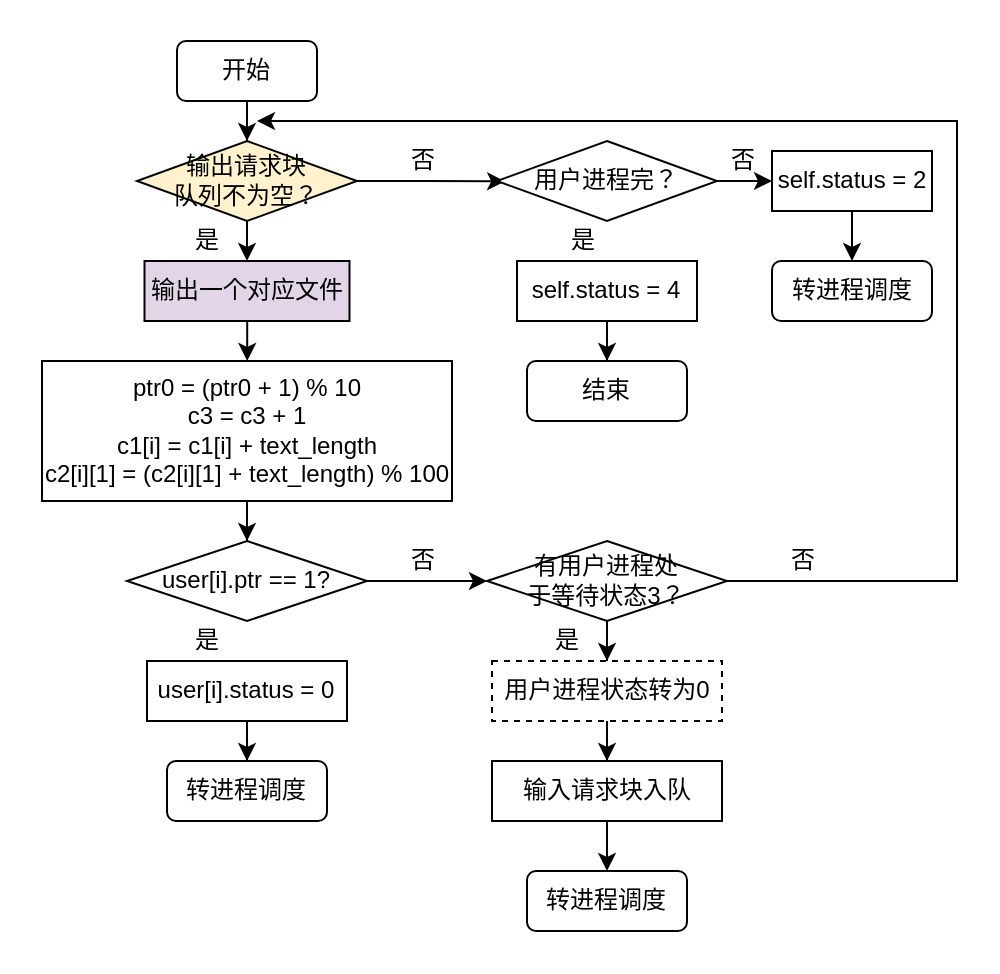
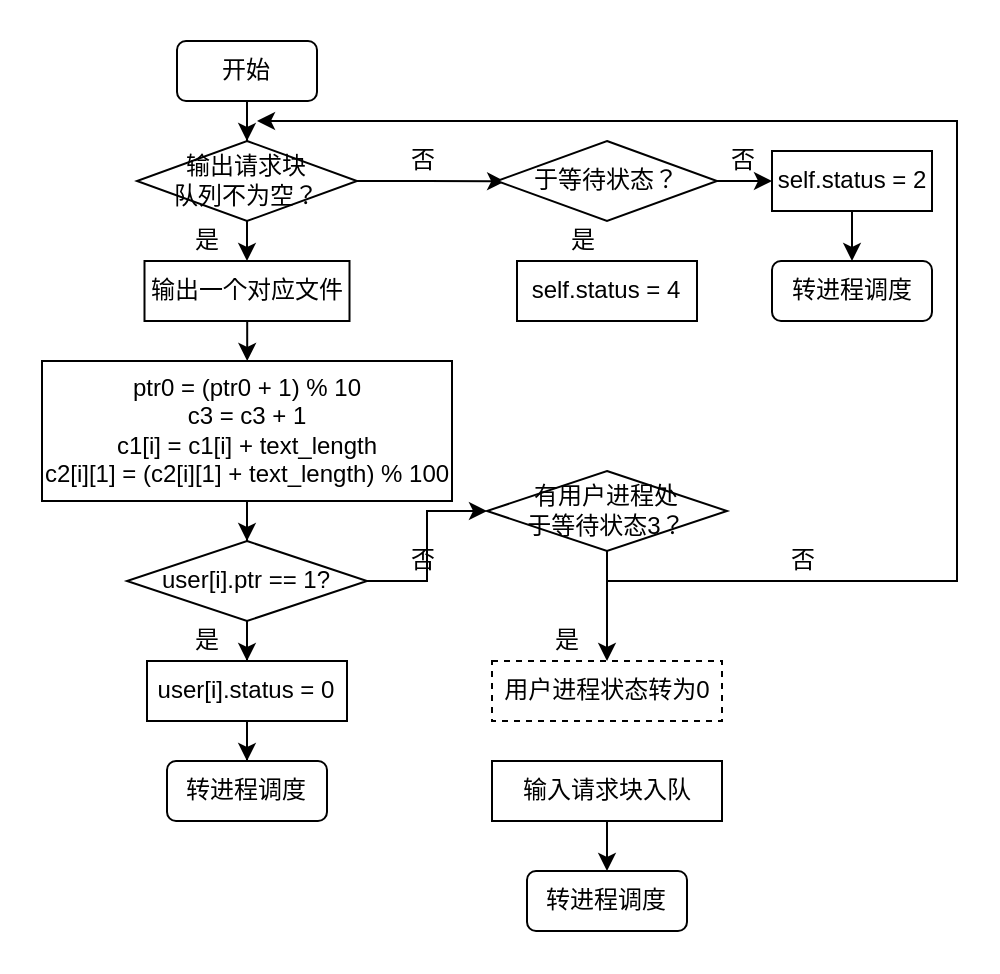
node "输出请求块 队列不为空？": fillcolor #fff2cc -> #ffffff
node "用户进程完？": label "用户进程完？" -> "于等待状态？"
node "输出一个对应文件": fillcolor #e1d5e7 -> #ffffff
edge "self.status = 4" -> "结束": removed
node "结束": removed
node "有用户进程处 于等待状态3？": moved (607, 581) -> (607, 511)
edge "user[i].ptr == 1?" -> "user[i].status = 0": added
edge "用户进程状态转为0" -> "输入请求块入队": removed
